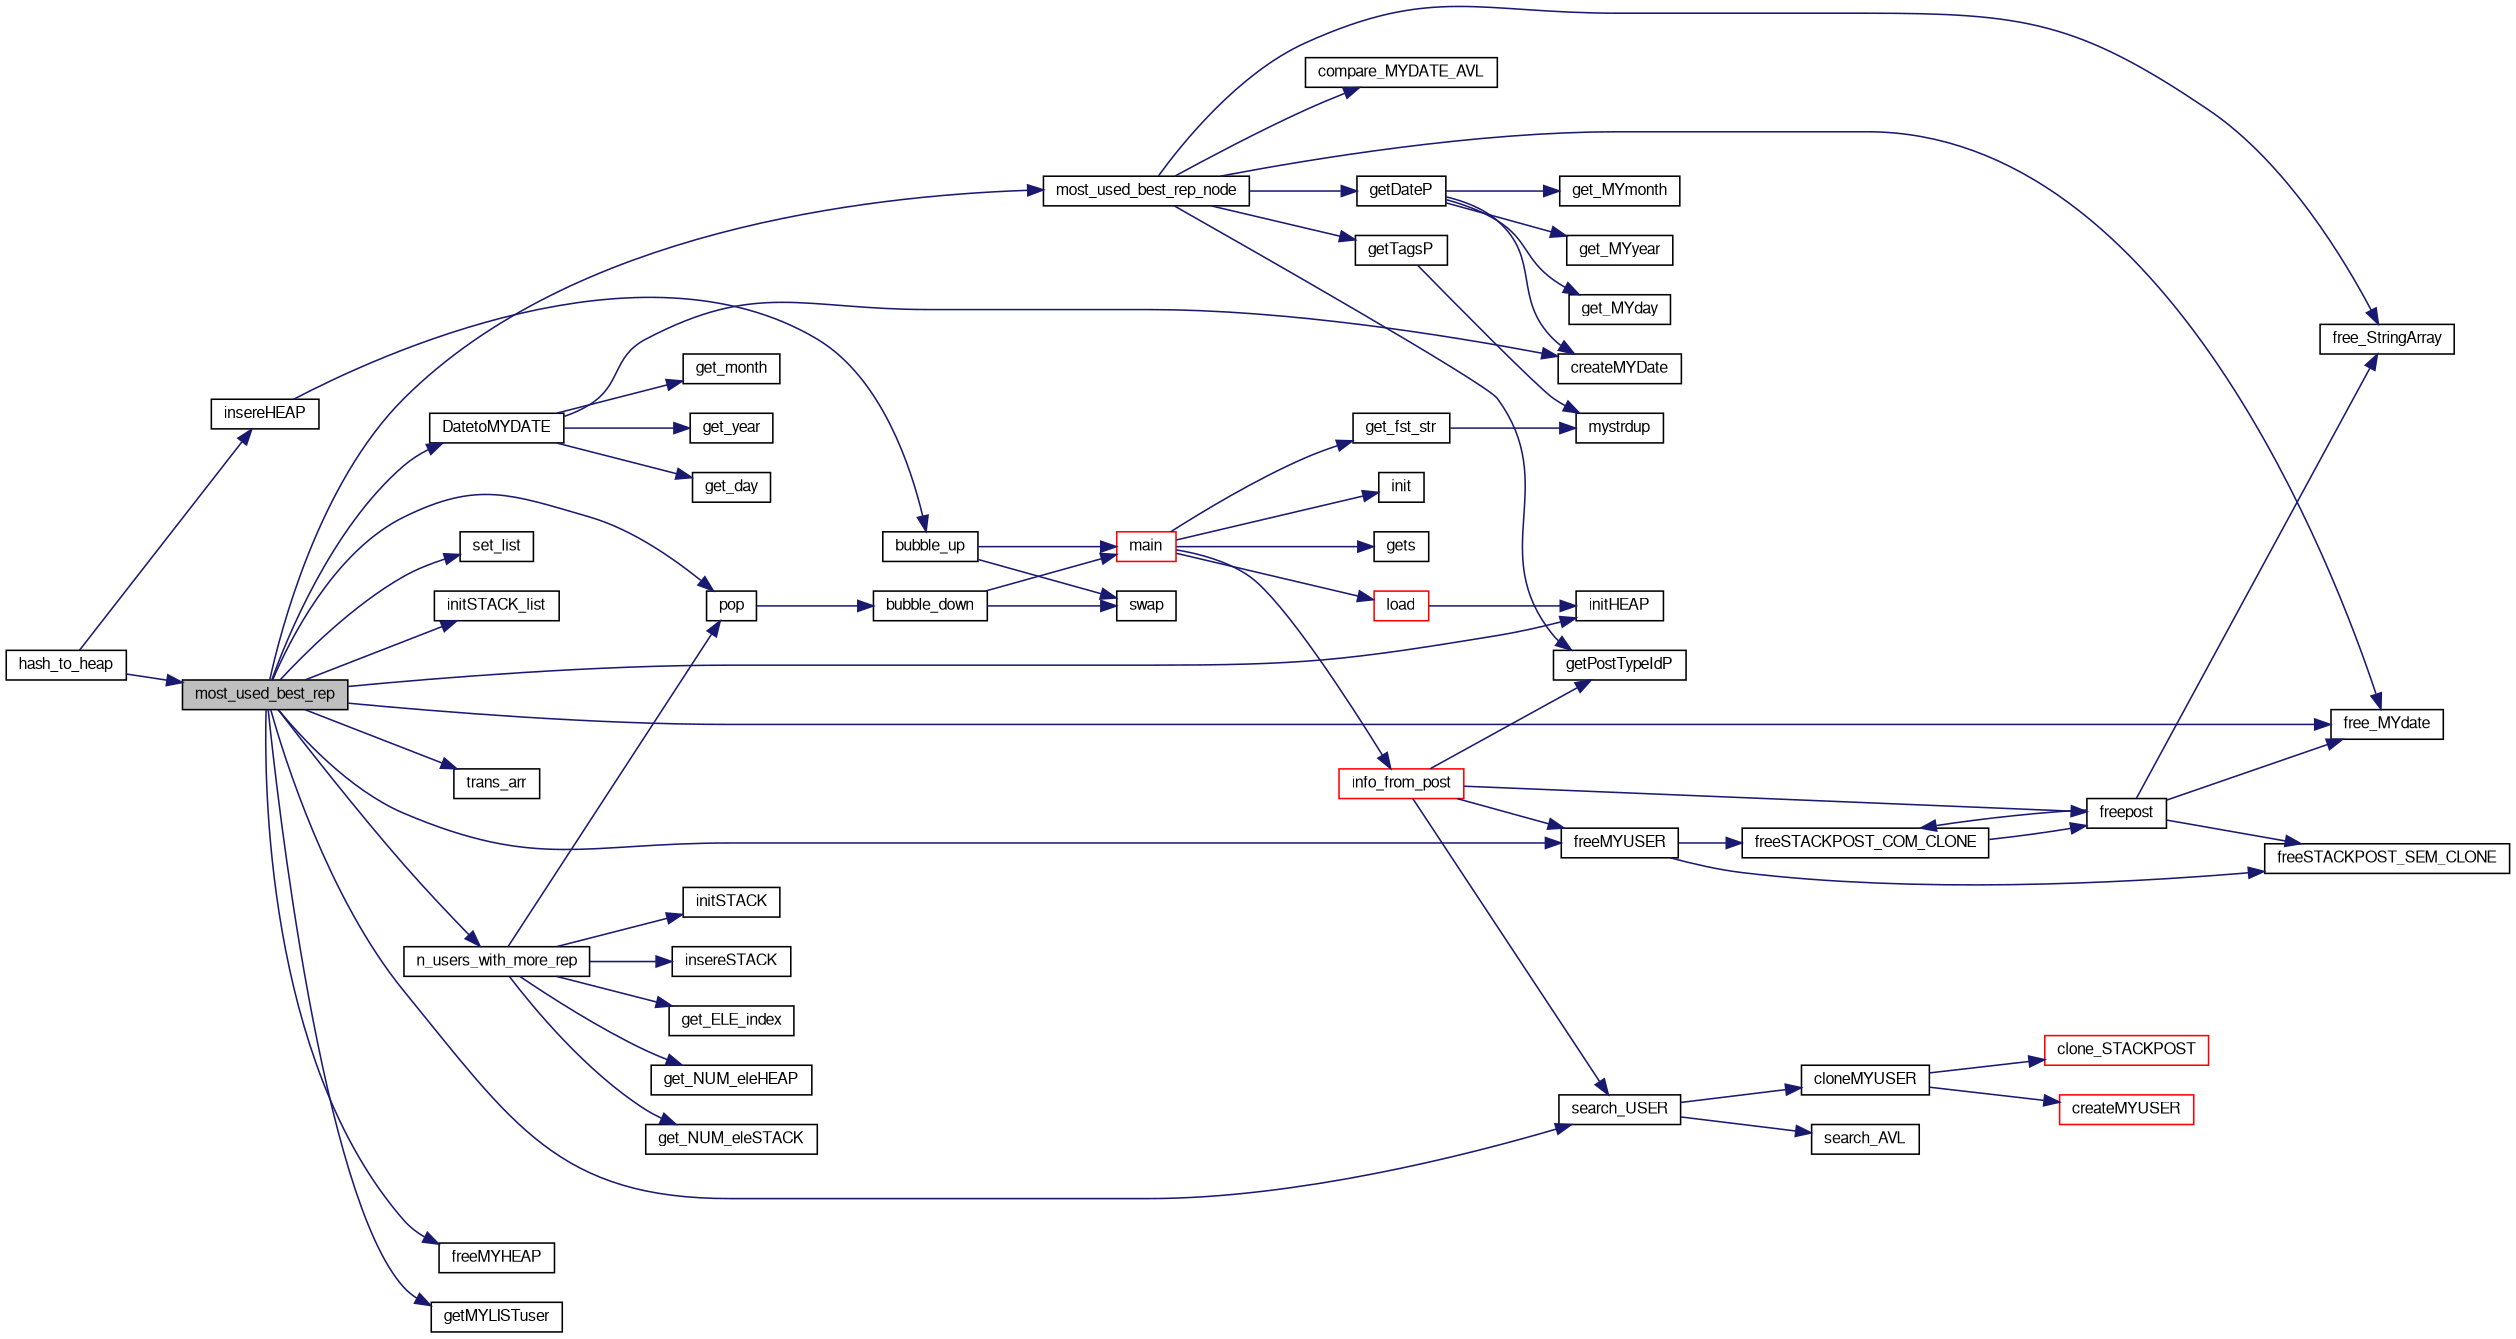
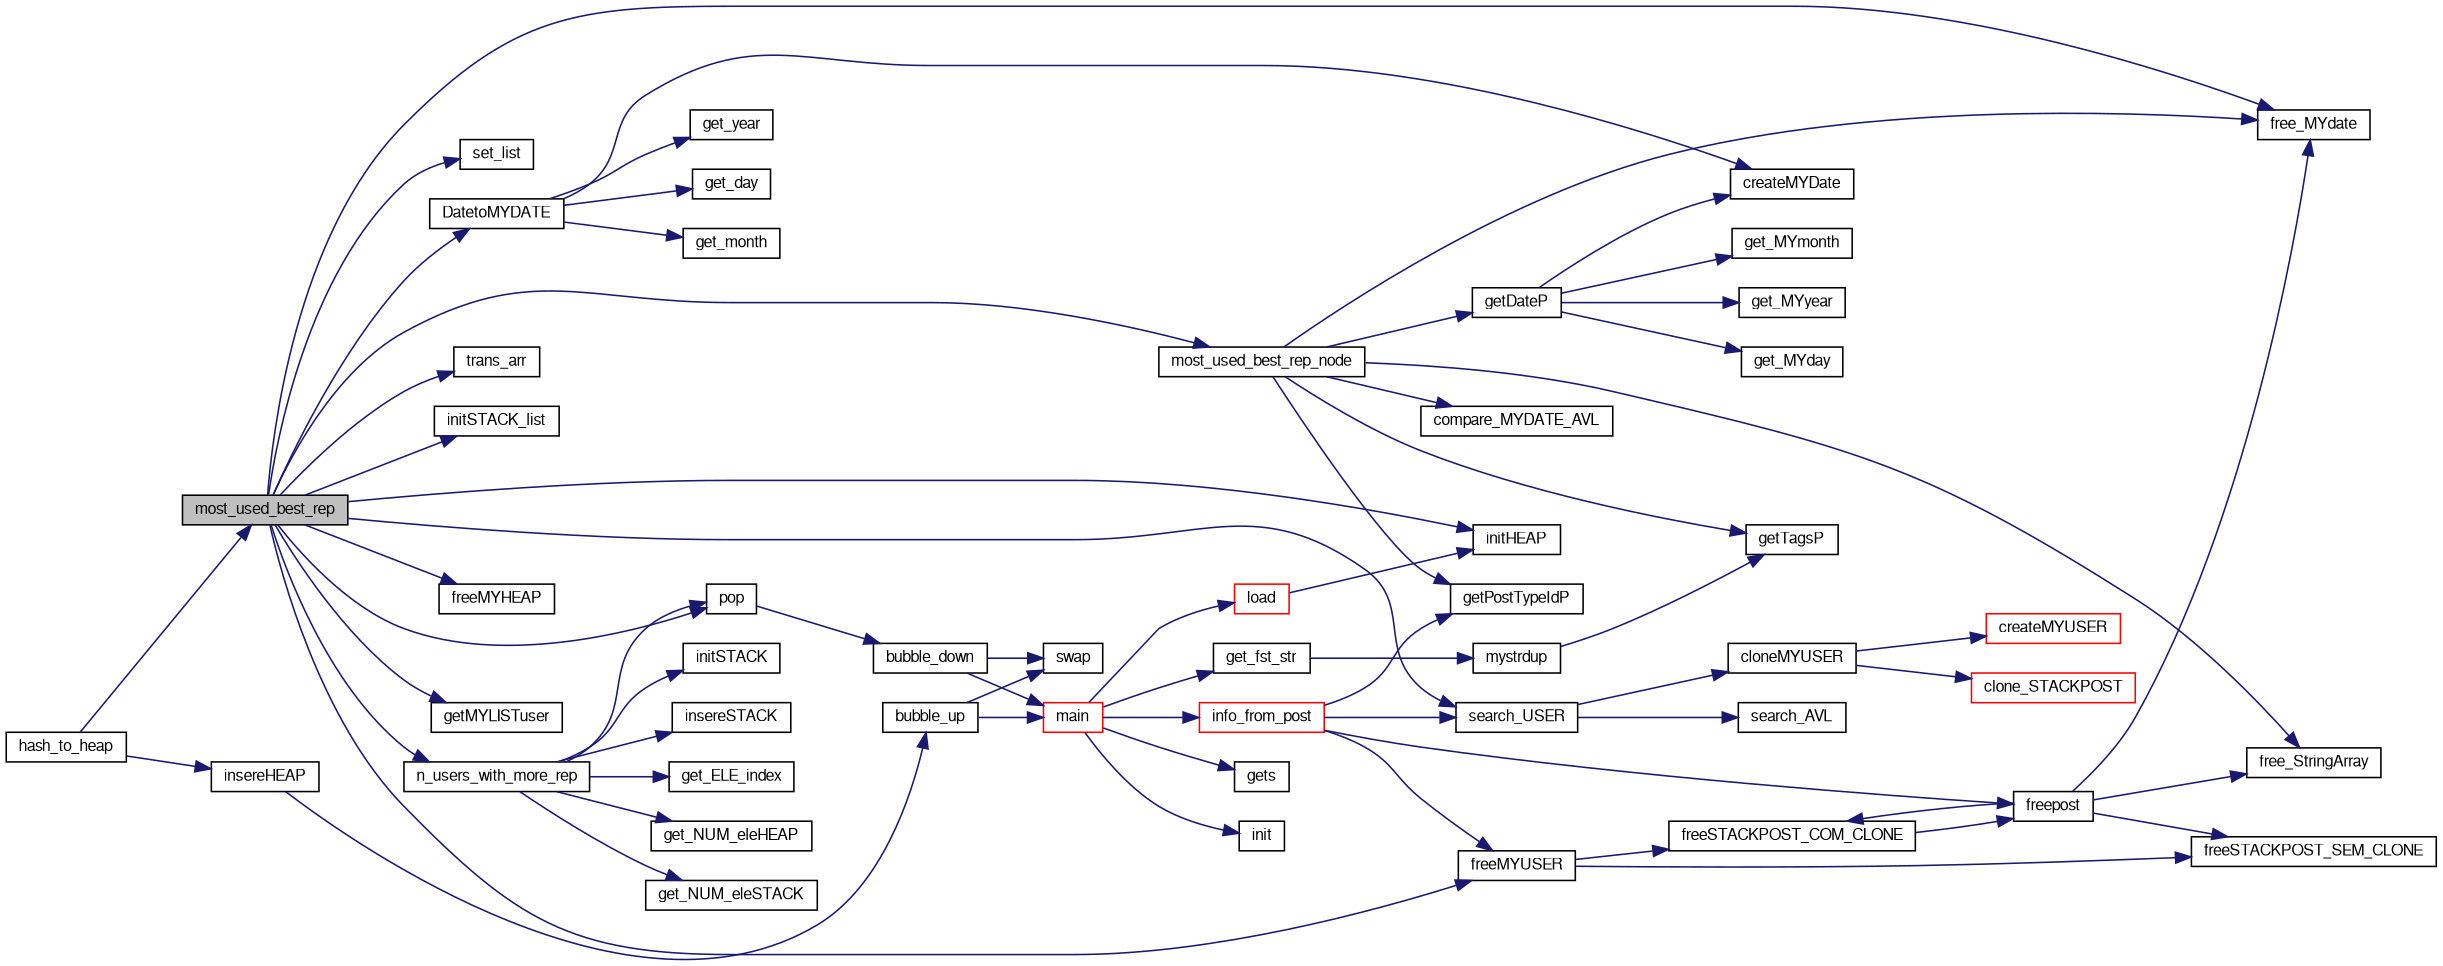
edge "getTagsP" -> "mystrdup": reversed
